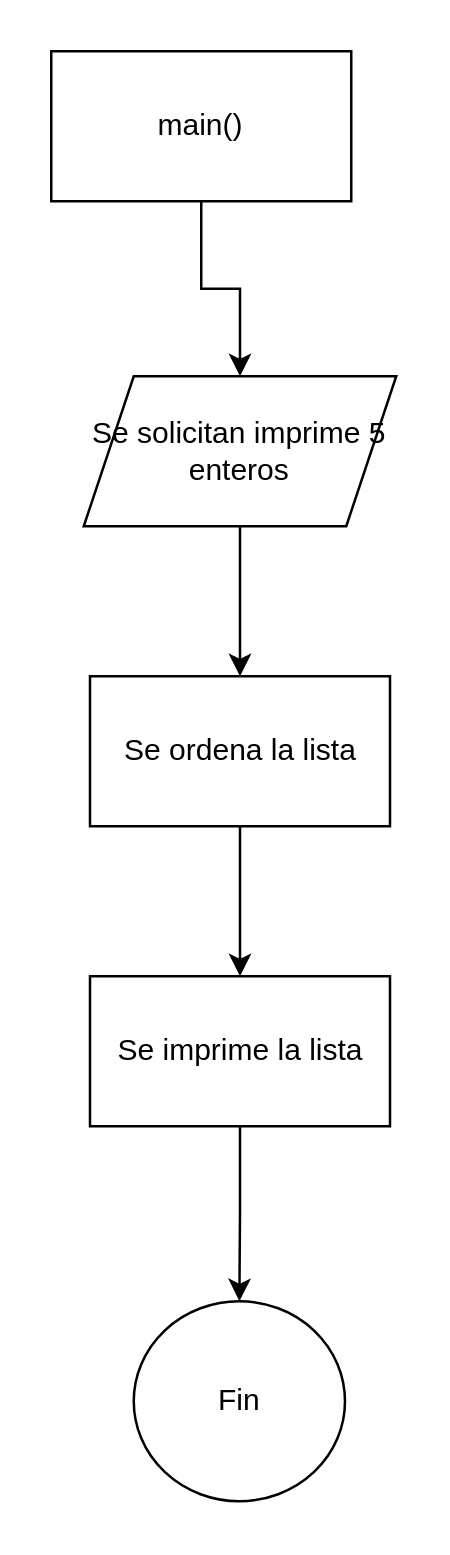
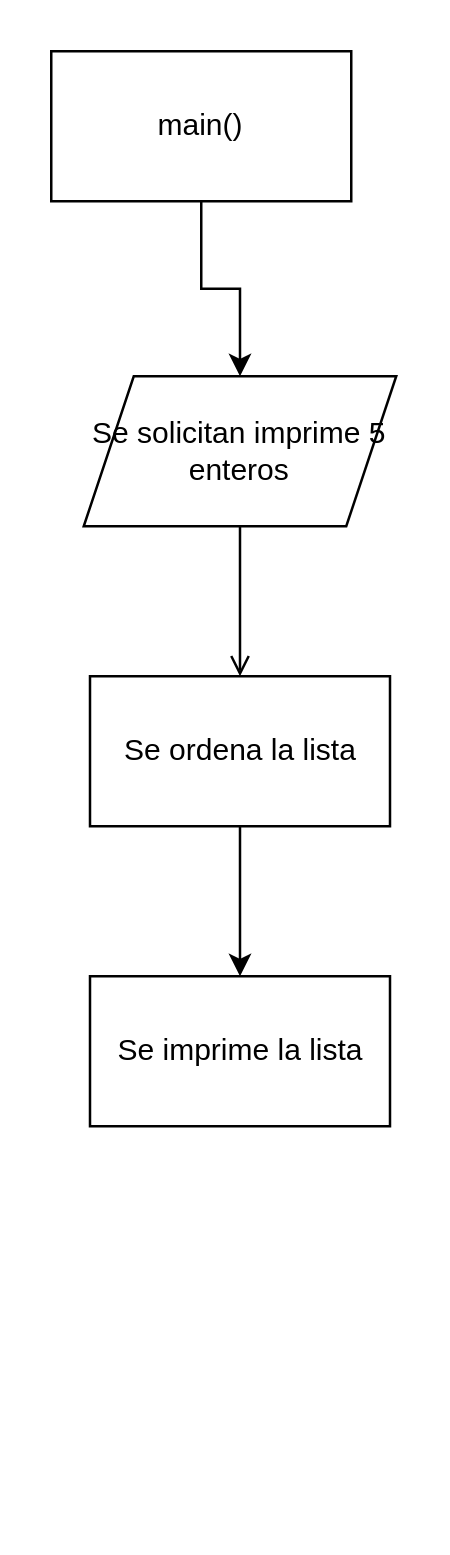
edge "Se solicitan imprime 5 enteros" -> "Se ordena la lista": arrowhead classic -> open
edge "Se imprime la lista" -> "Fin": removed
node "Fin": removed
